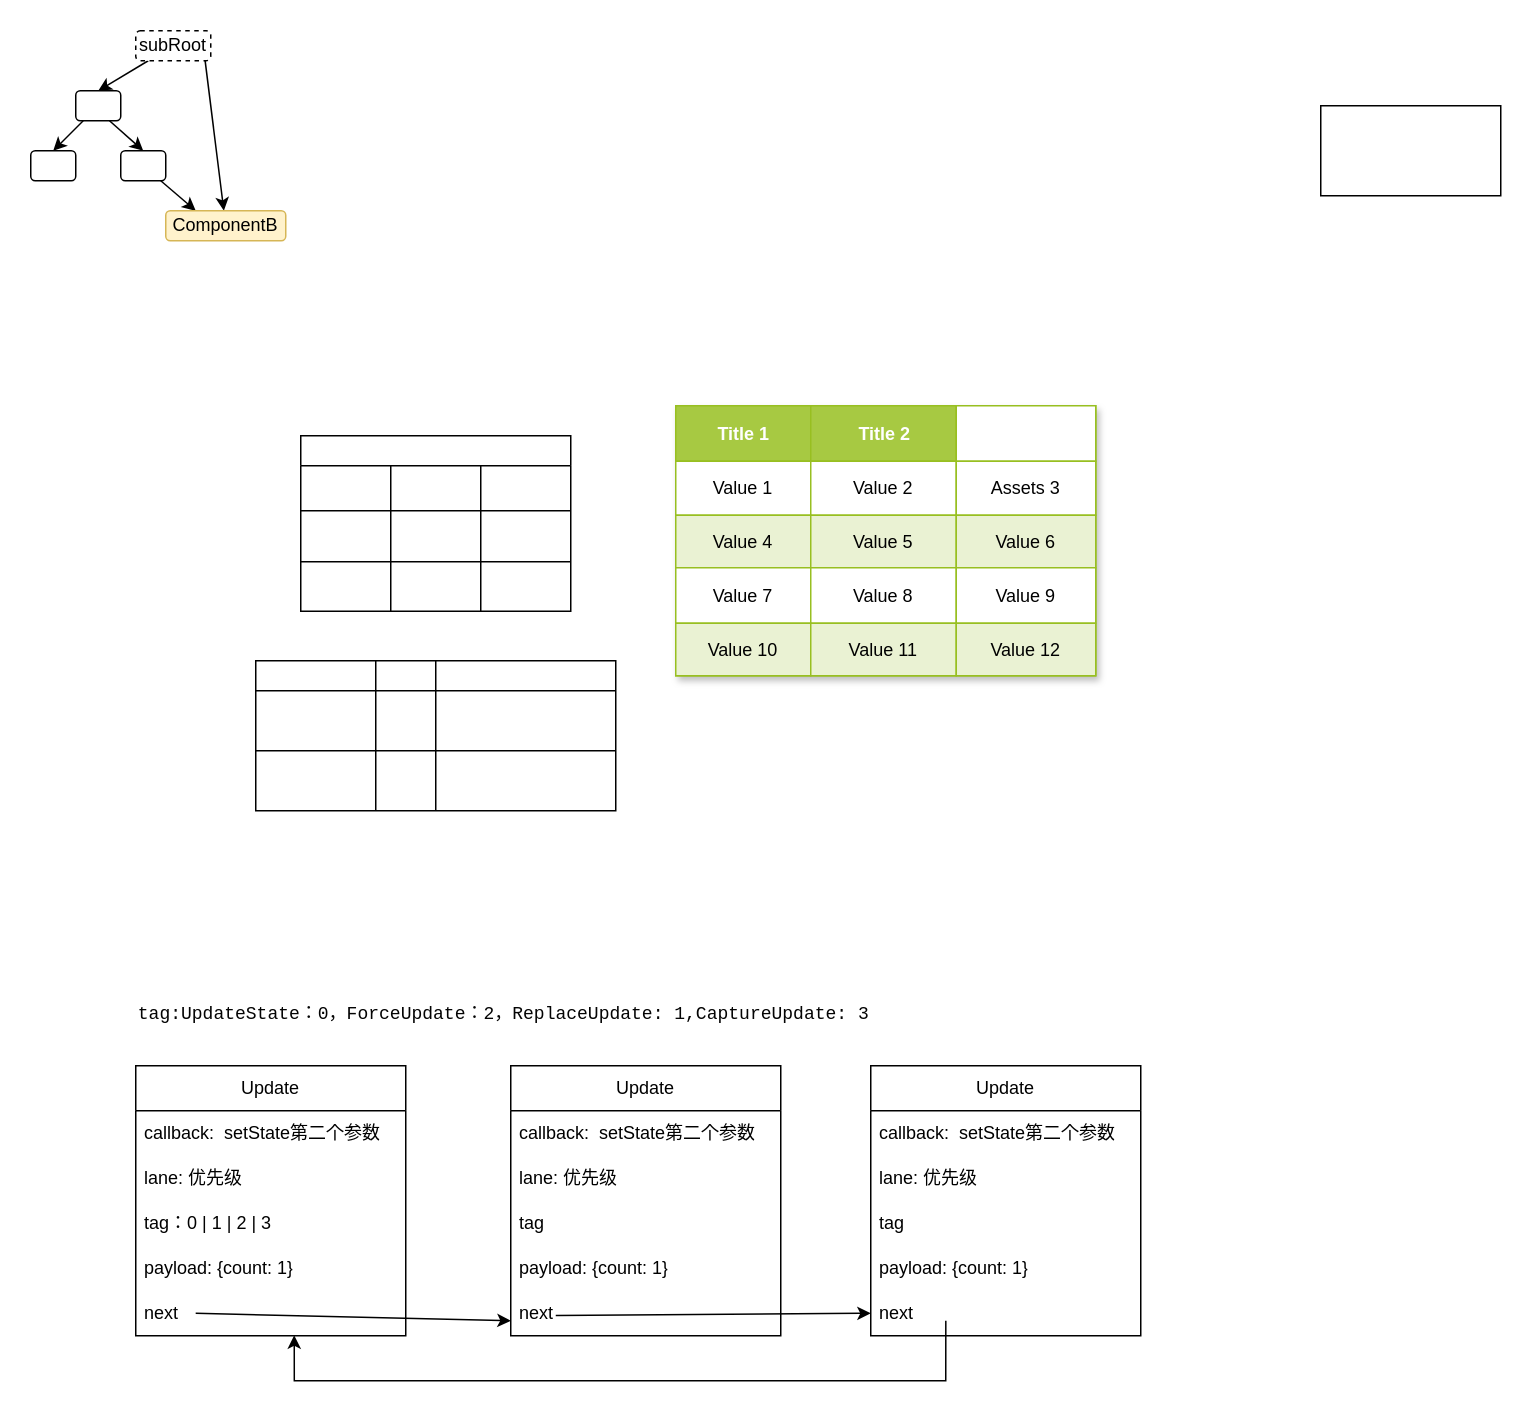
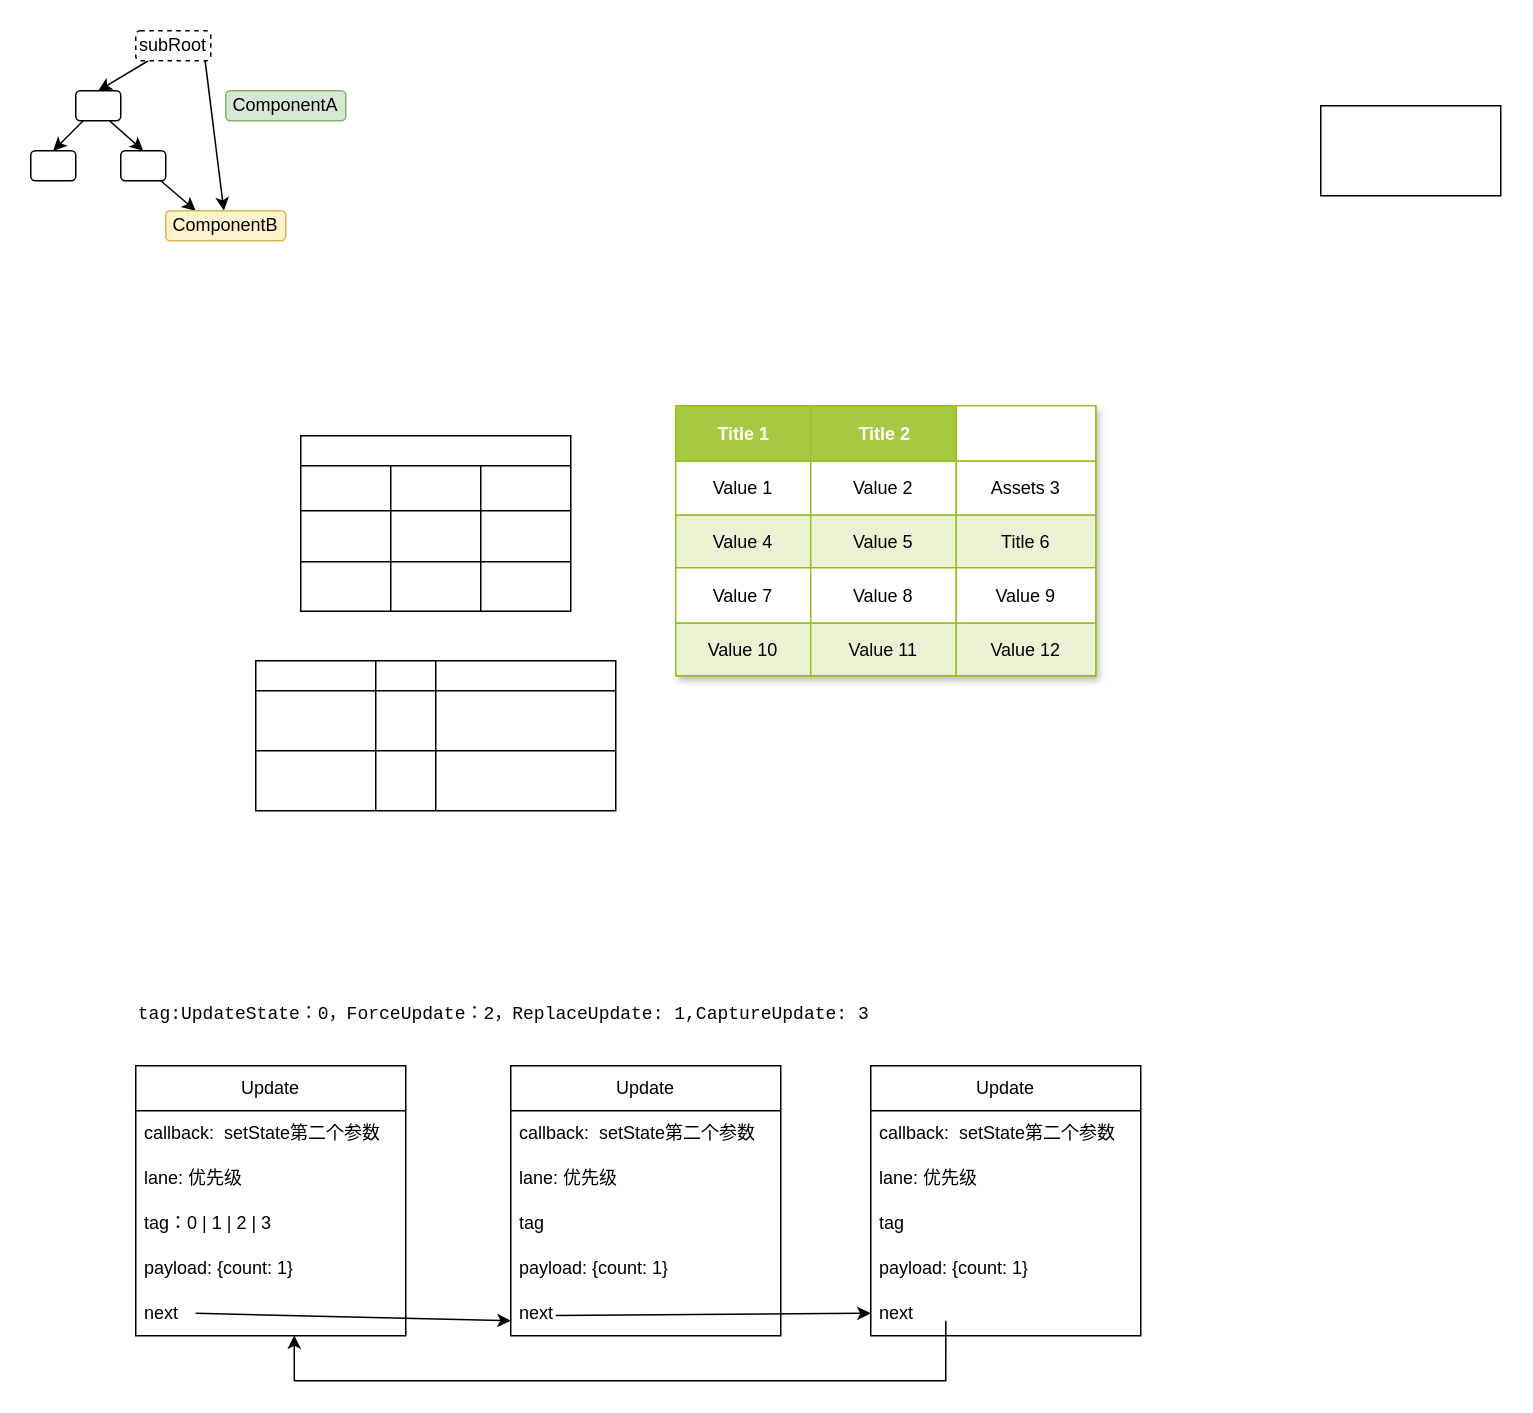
node "ComponentA": added
node "Value 6": label "Value 6" -> "Title 6"
